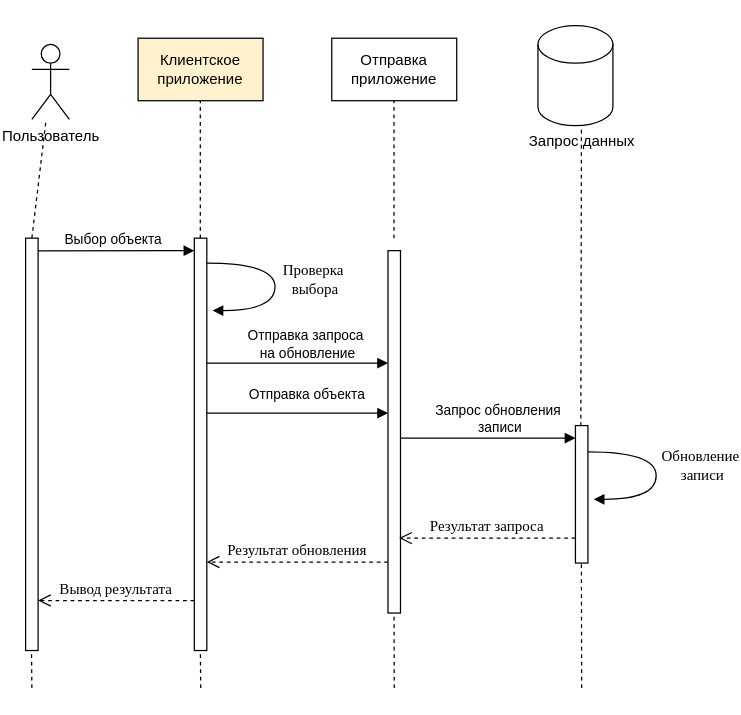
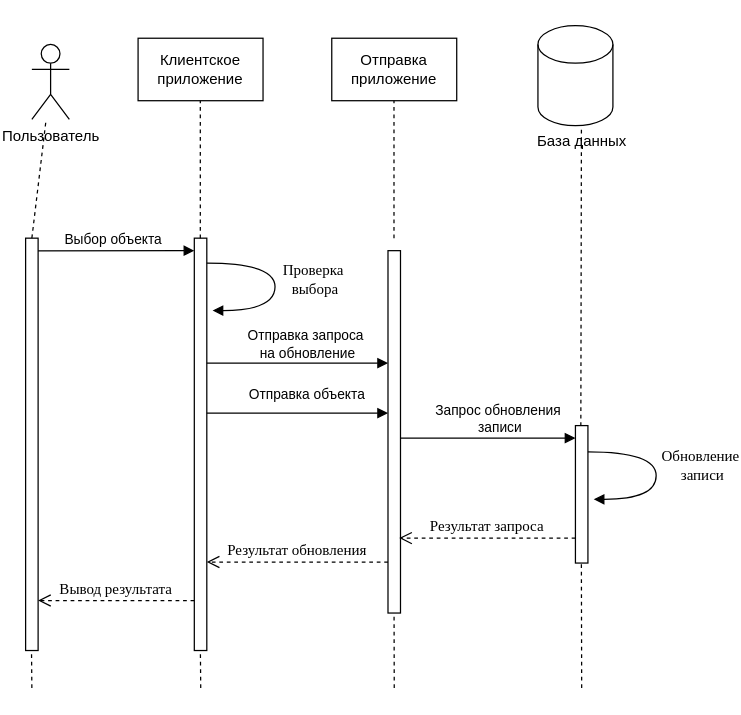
node "Клиентское приложение": fillcolor #fff2cc -> #ffffff
node "Запрос данных": label "Запрос данных" -> "База данных"
